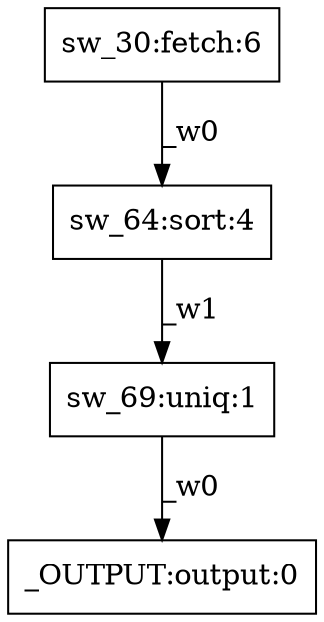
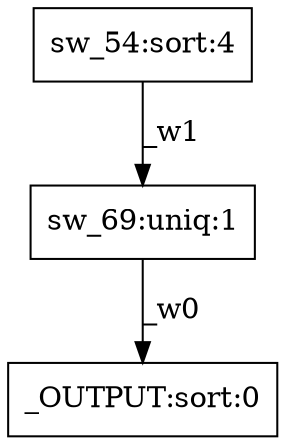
node "sw_30:fetch:6": removed
node "sw_64:sort:4": label "sw_64:sort:4" -> "sw_54:sort:4"
node "_OUTPUT:output:0": label "_OUTPUT:output:0" -> "_OUTPUT:sort:0"
